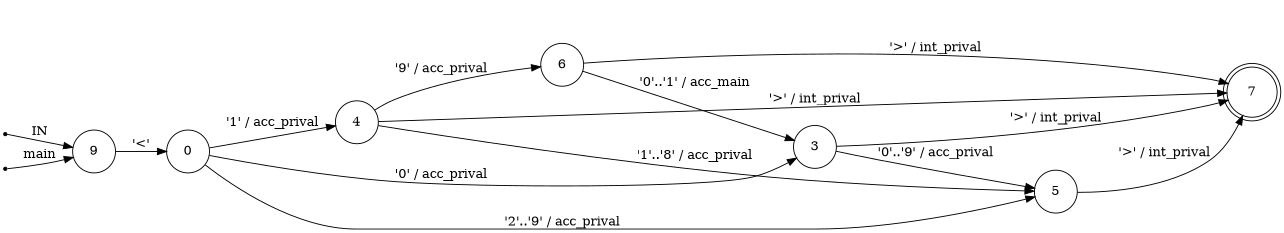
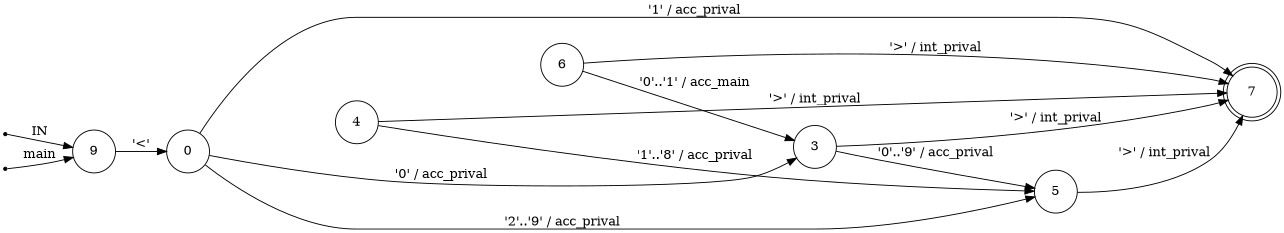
edge "4" -> "6": removed, label "'9' / acc_prival"
edge "0" -> "4": now "0" -> "7"
